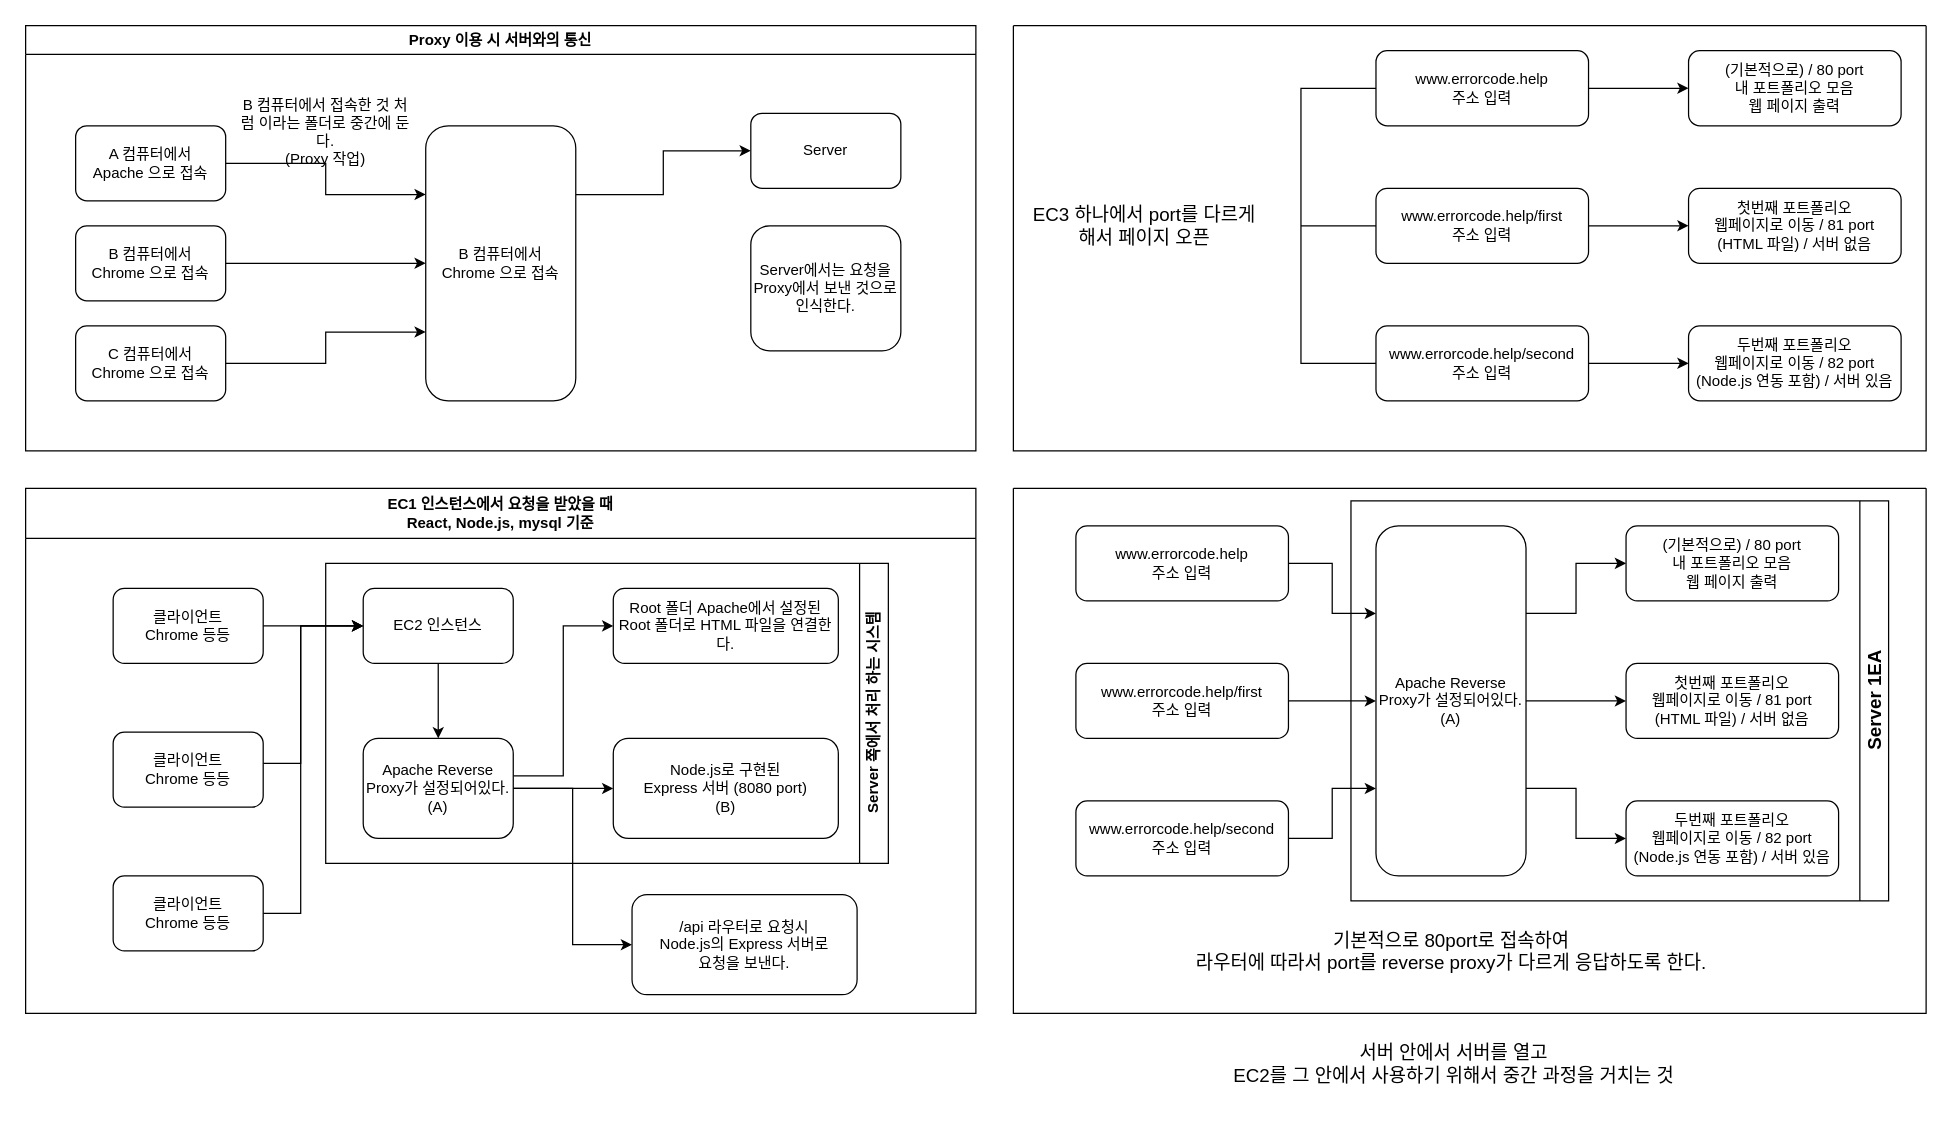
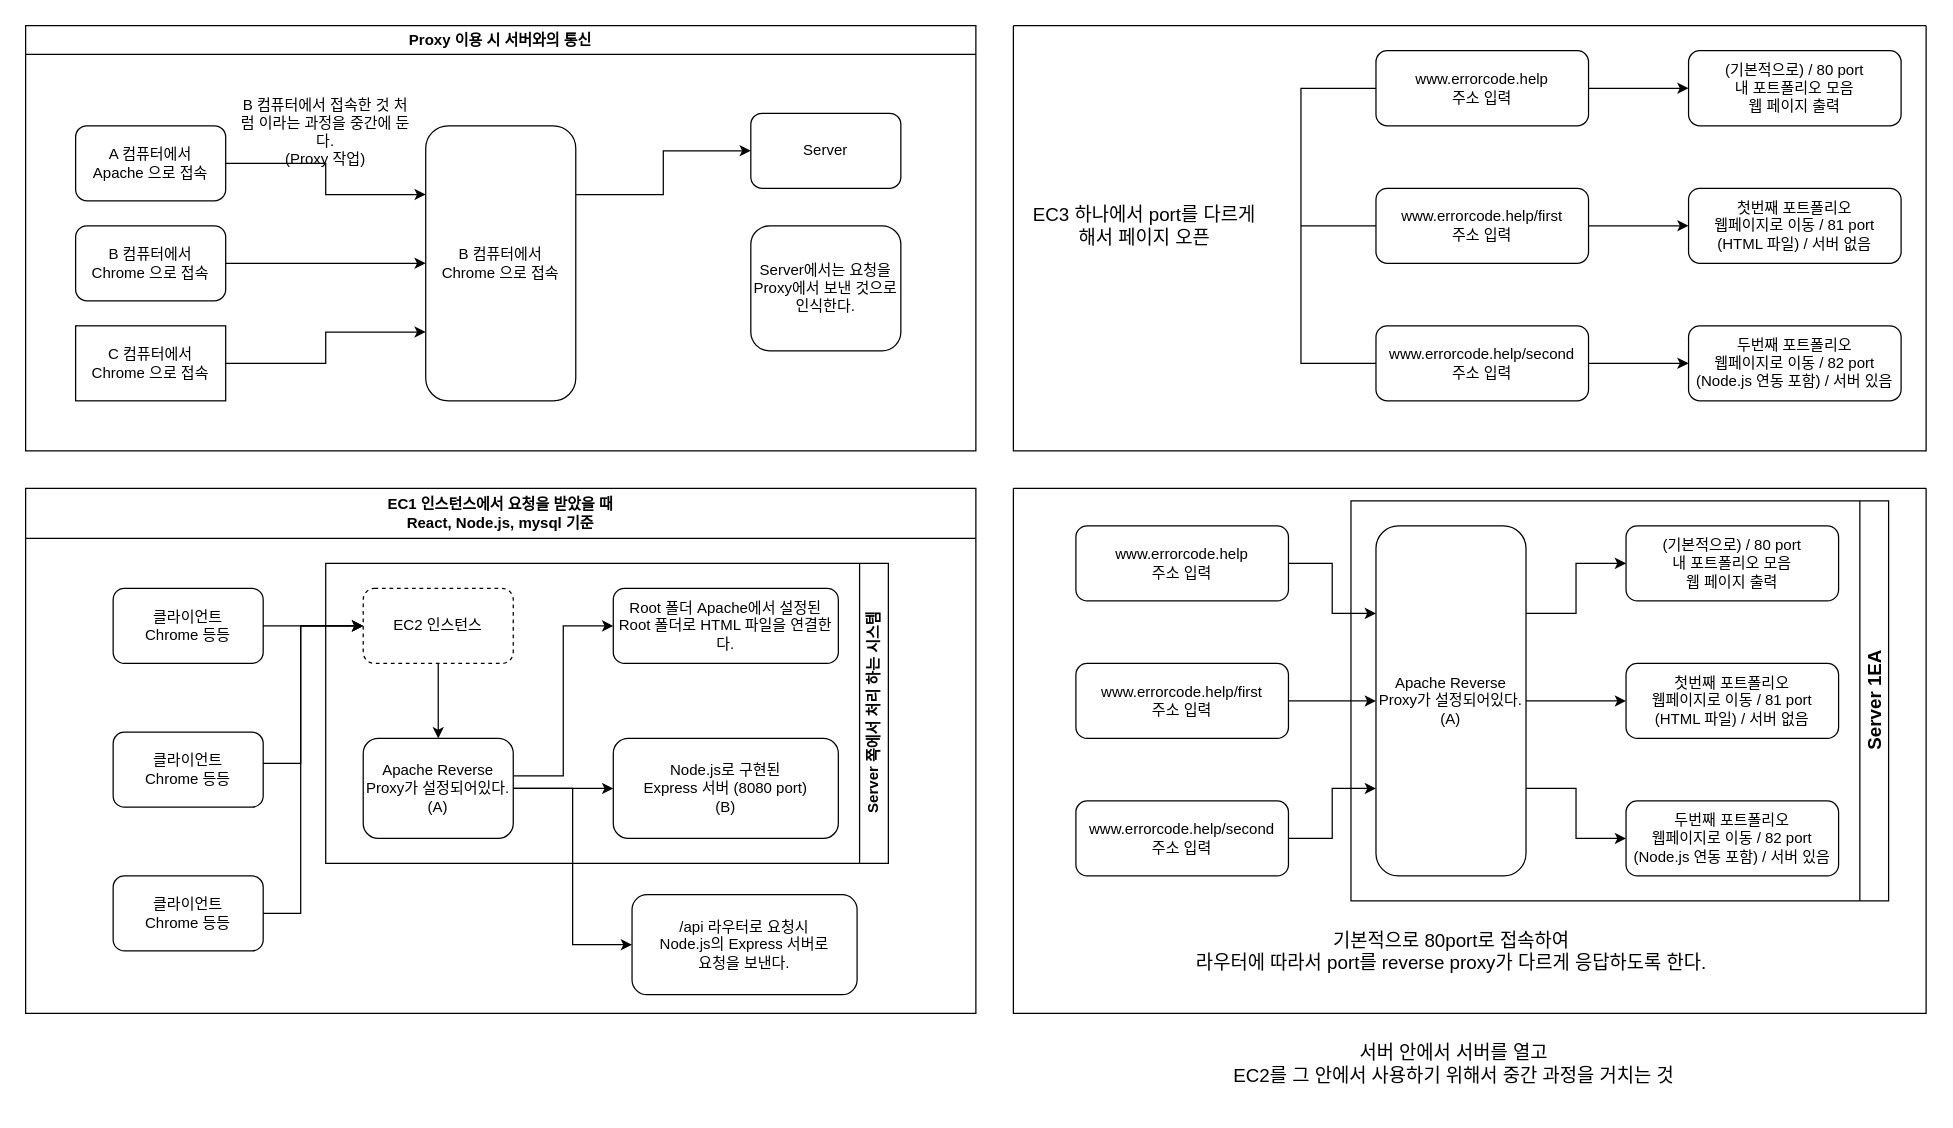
node "B 컴퓨터에서 접속한 것 처럼 이라는 폴더로 중간에 둔다. (Proxy 작업)": label "B 컴퓨터에서 접속한 것 처럼 이라는 폴더로 중간에 둔다. (Proxy 작업)" -> "B 컴퓨터에서 접속한 것 처럼 이라는 과정을 중간에 둔다. (Proxy 작업)"
node "C 컴퓨터에서 Chrome 으로 접속": shape rounded rectangle -> rectangle
node "EC2 인스턴스": style solid -> dashed
